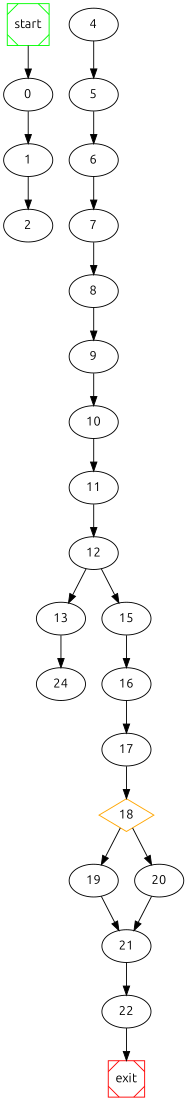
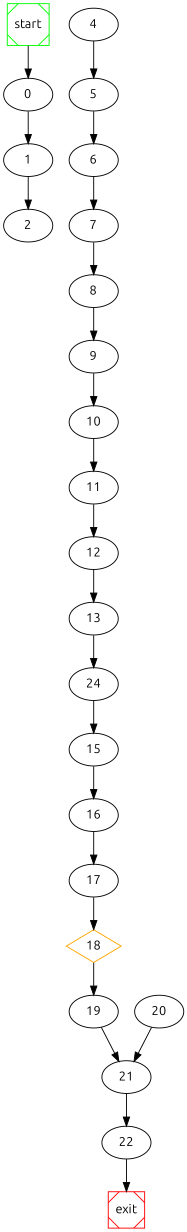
edge "12" -> "15": now "24" -> "15"
edge "18" -> "20": removed
